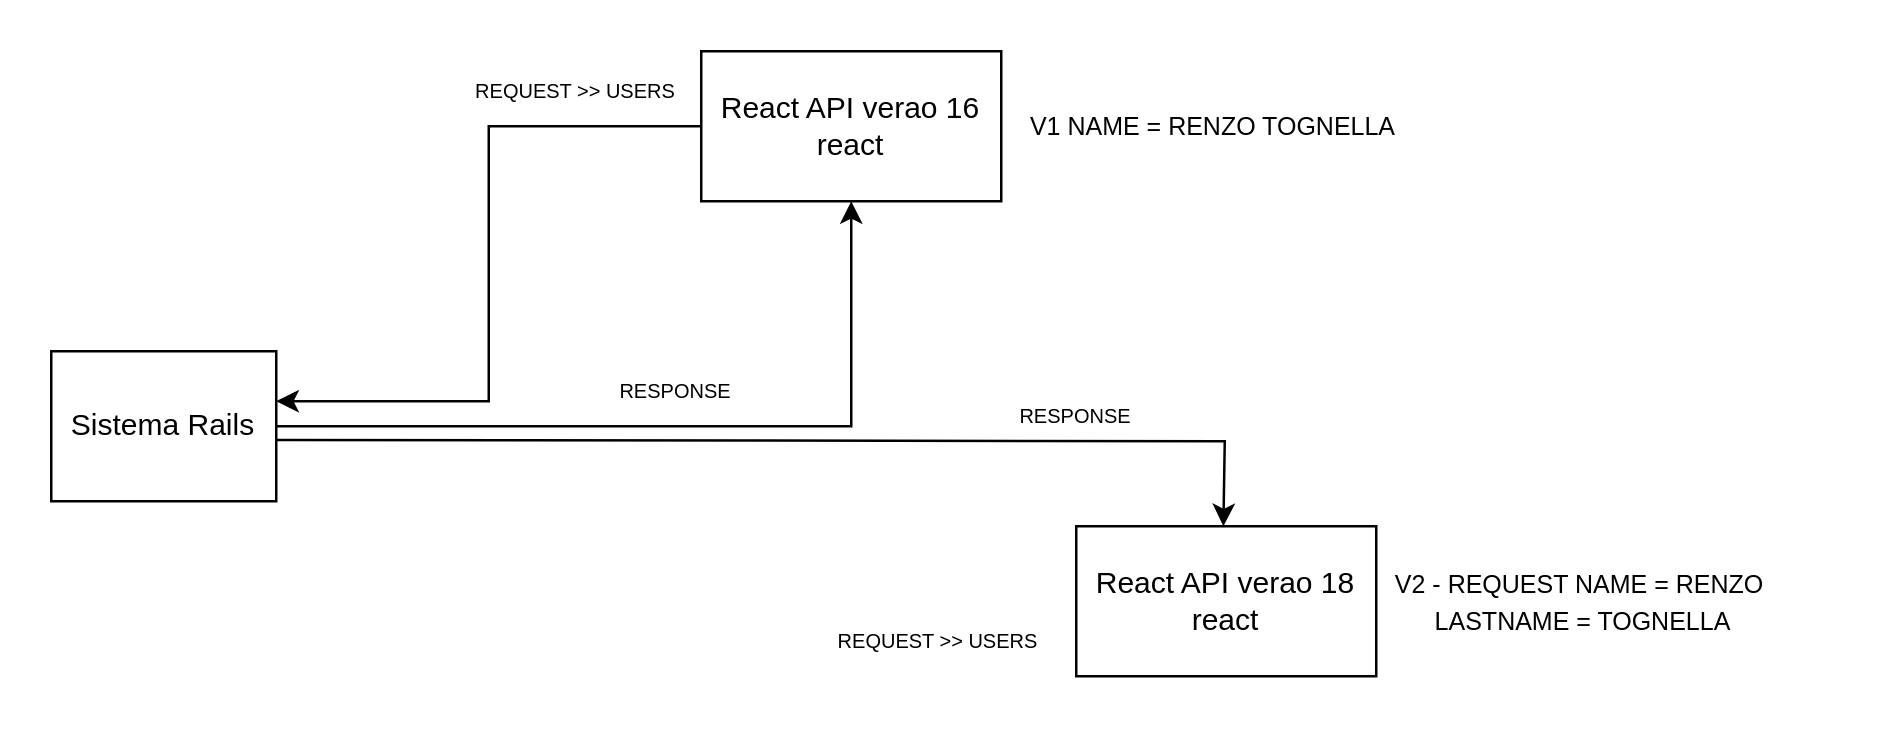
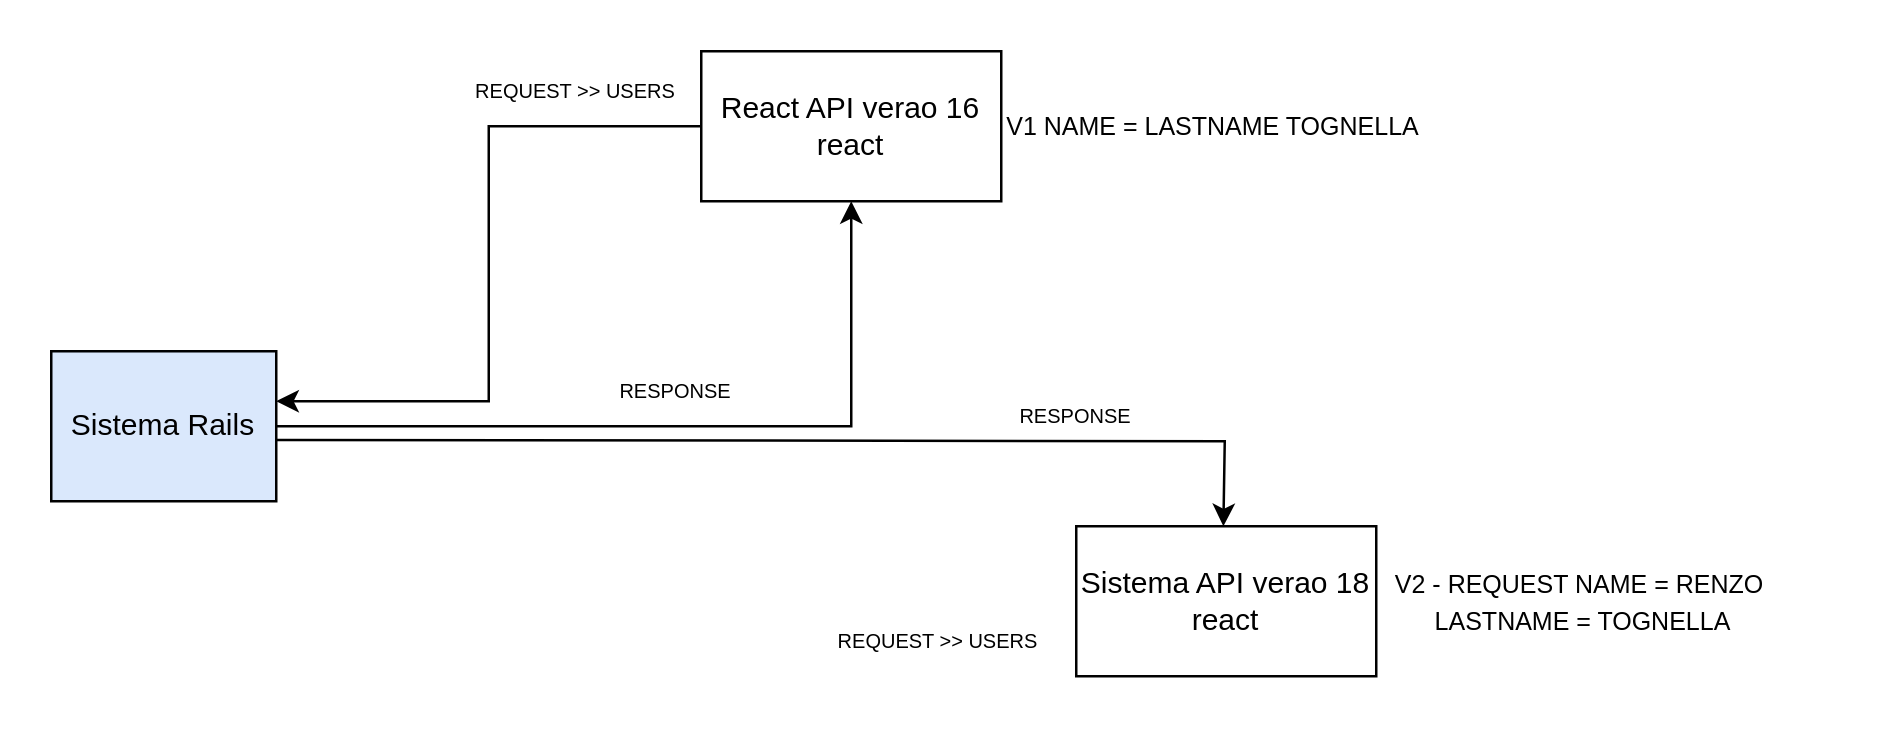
node "V1 NAME = RENZO TOGNELLA": label "V1 NAME = RENZO TOGNELLA" -> "V1 NAME = LASTNAME TOGNELLA"
node "Sistema Rails": fillcolor #ffffff -> #dae8fc
node "React API verao 18 react": label "React API verao 18 react" -> "Sistema API verao 18 react"
